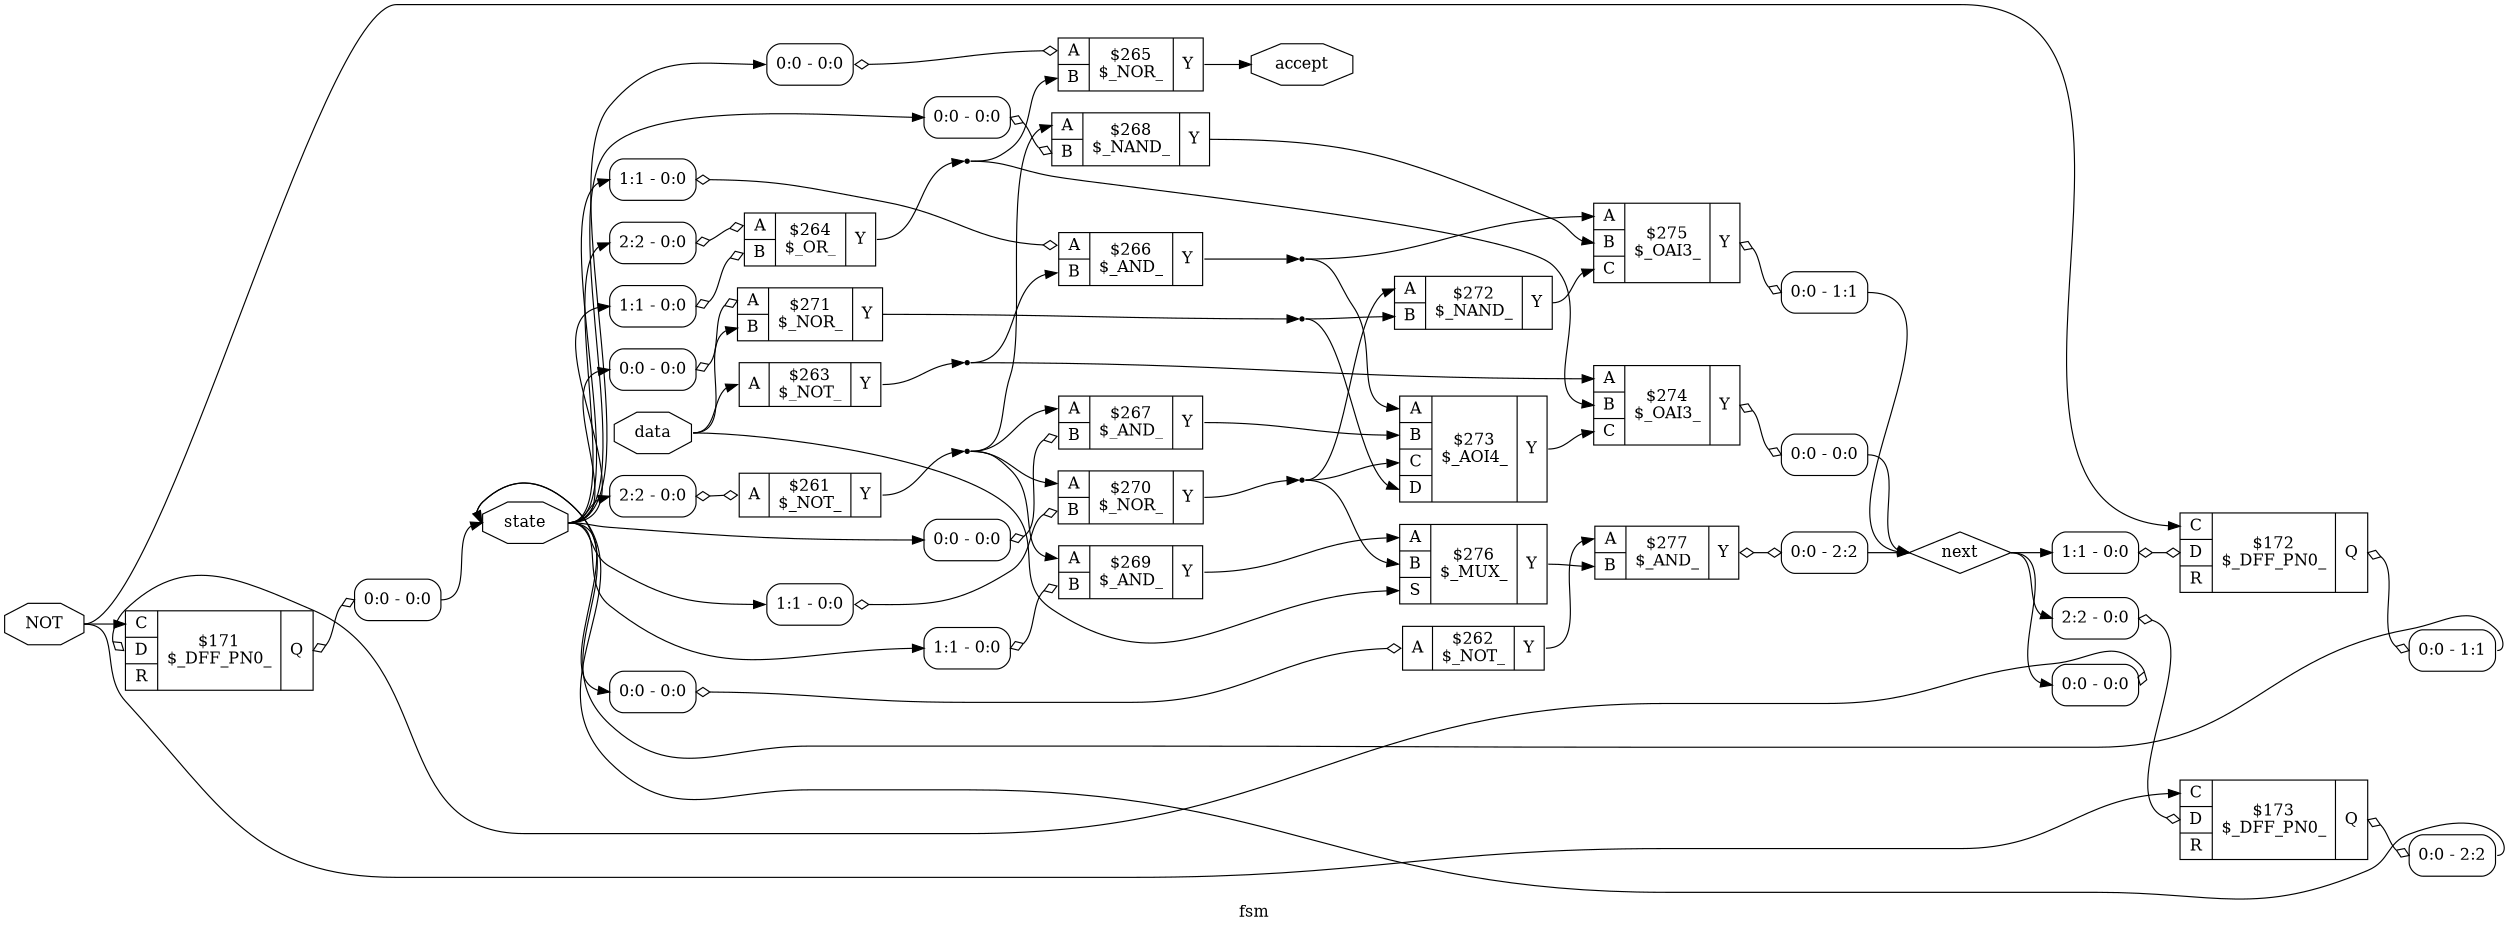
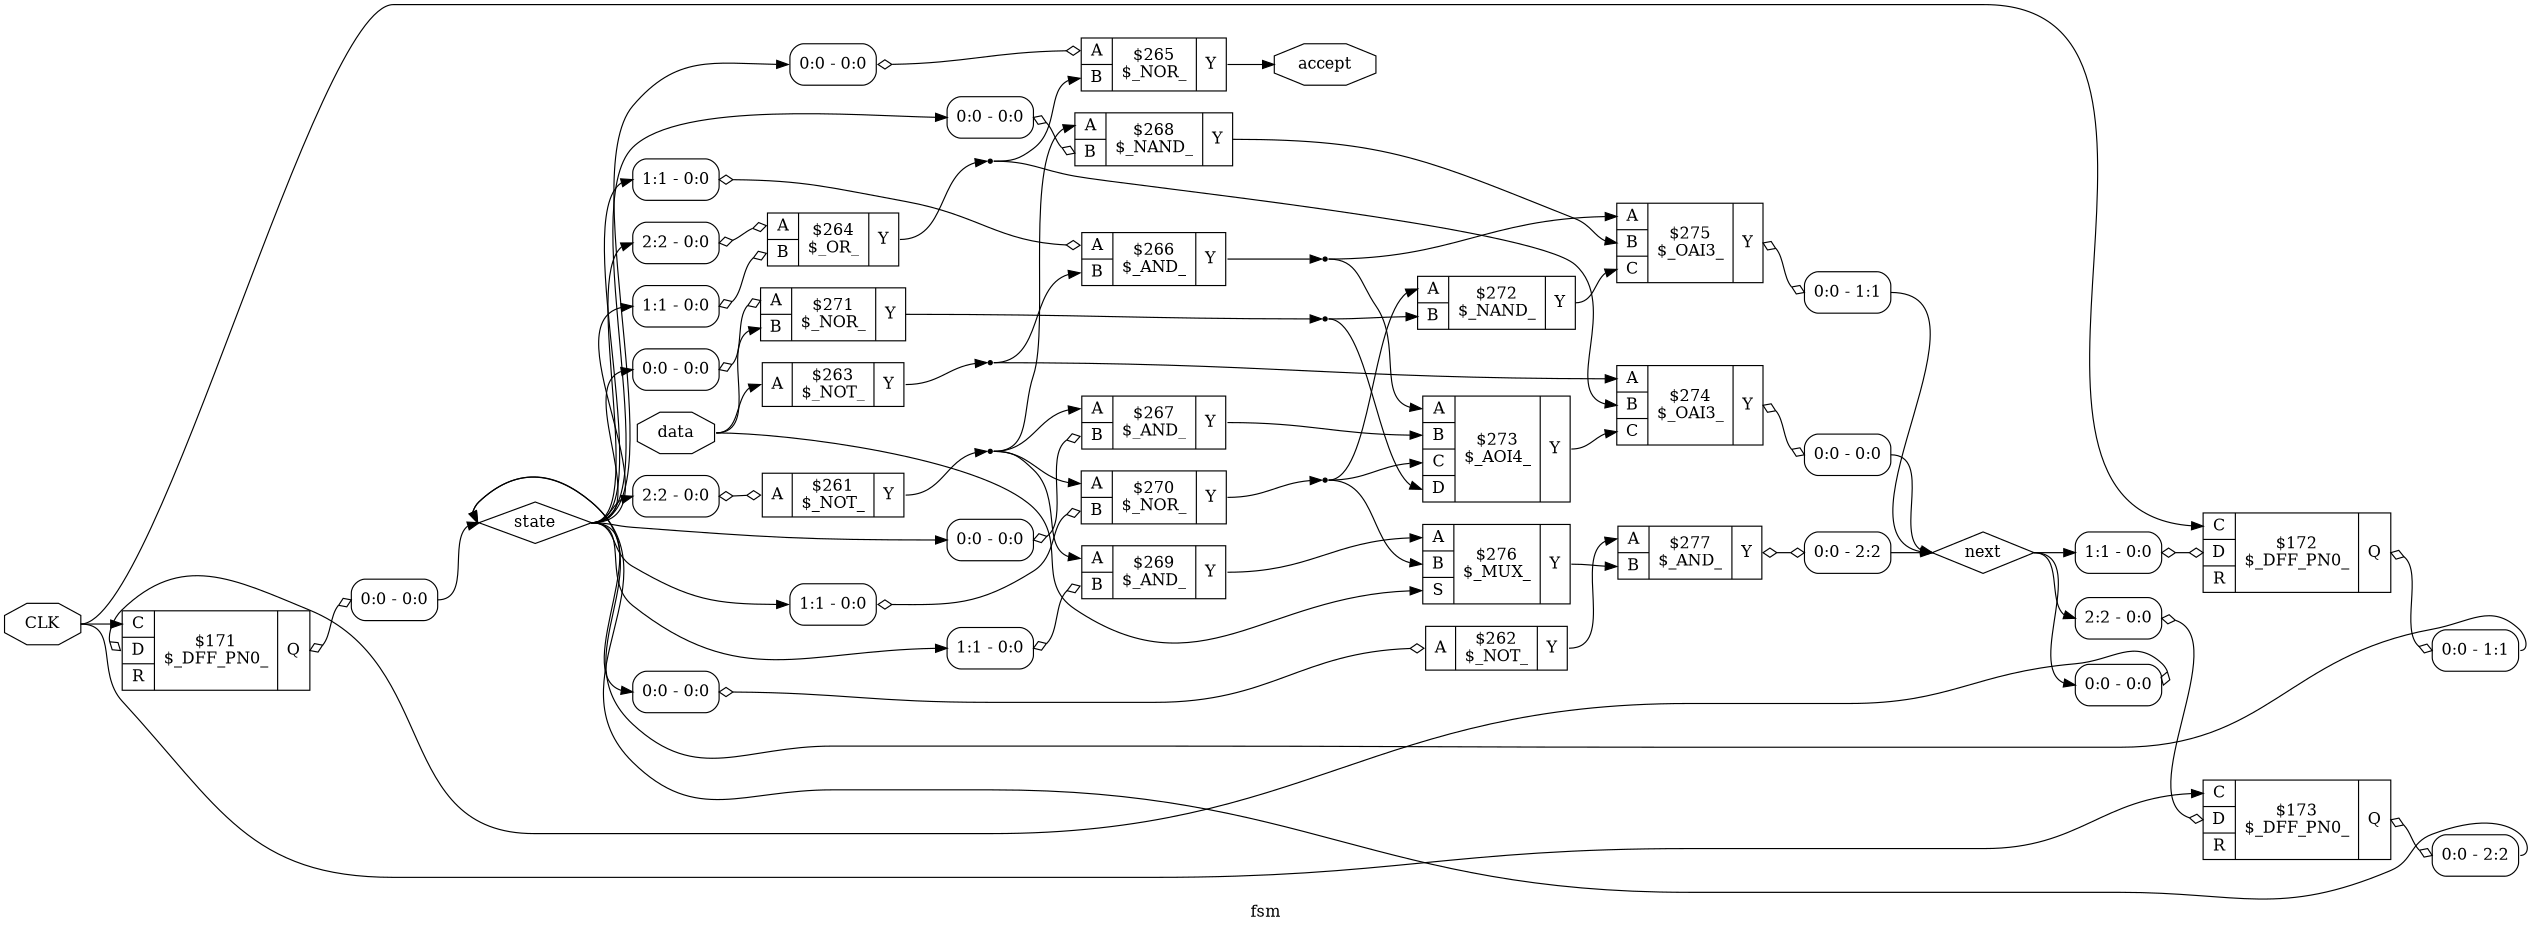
node "state": shape octagon -> diamond
node "NOT": label "NOT" -> "CLK"
